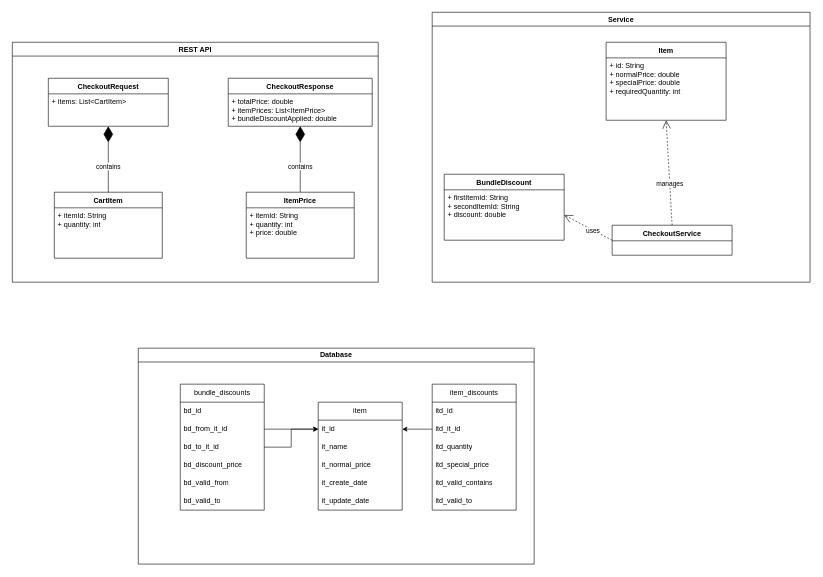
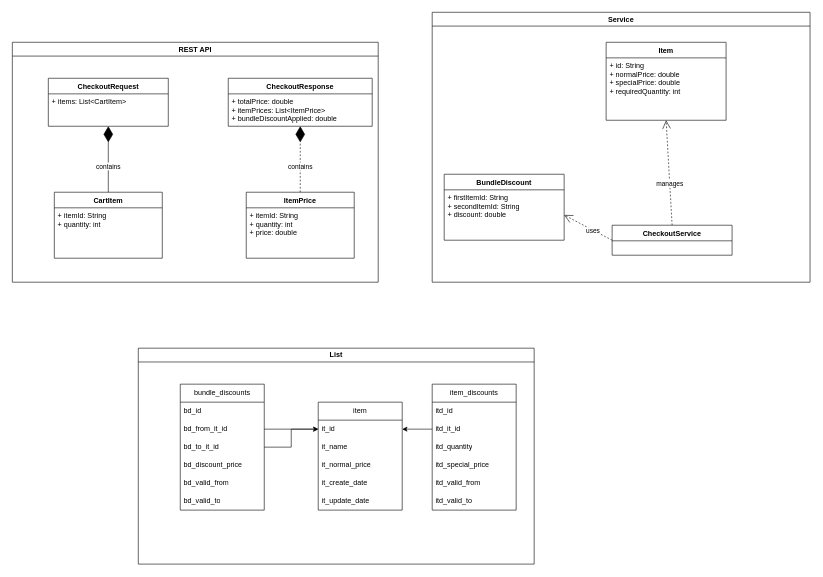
edge "ItemPrice" -> "CheckoutResponse": style solid -> dashed
node "Database": label "Database" -> "List"
node "itd_valid_contains": label "itd_valid_contains" -> "itd_valid_from"
